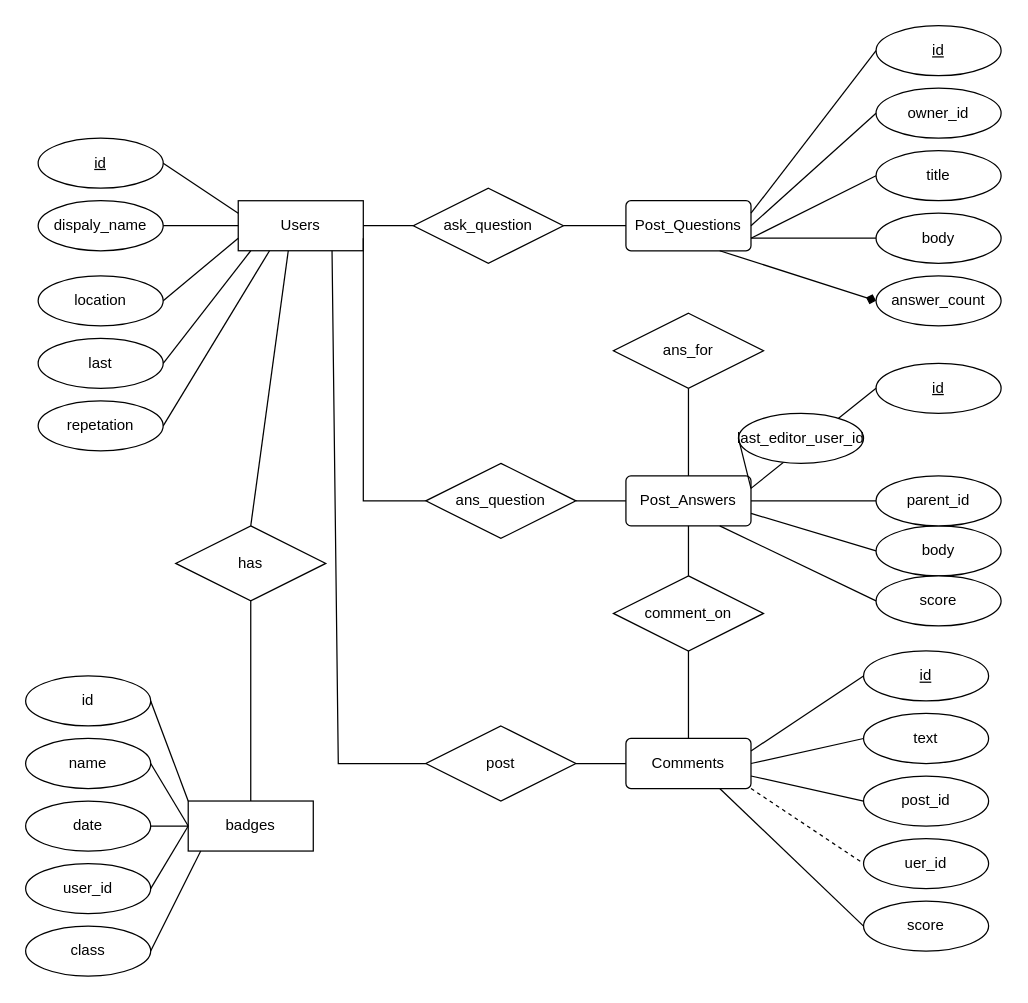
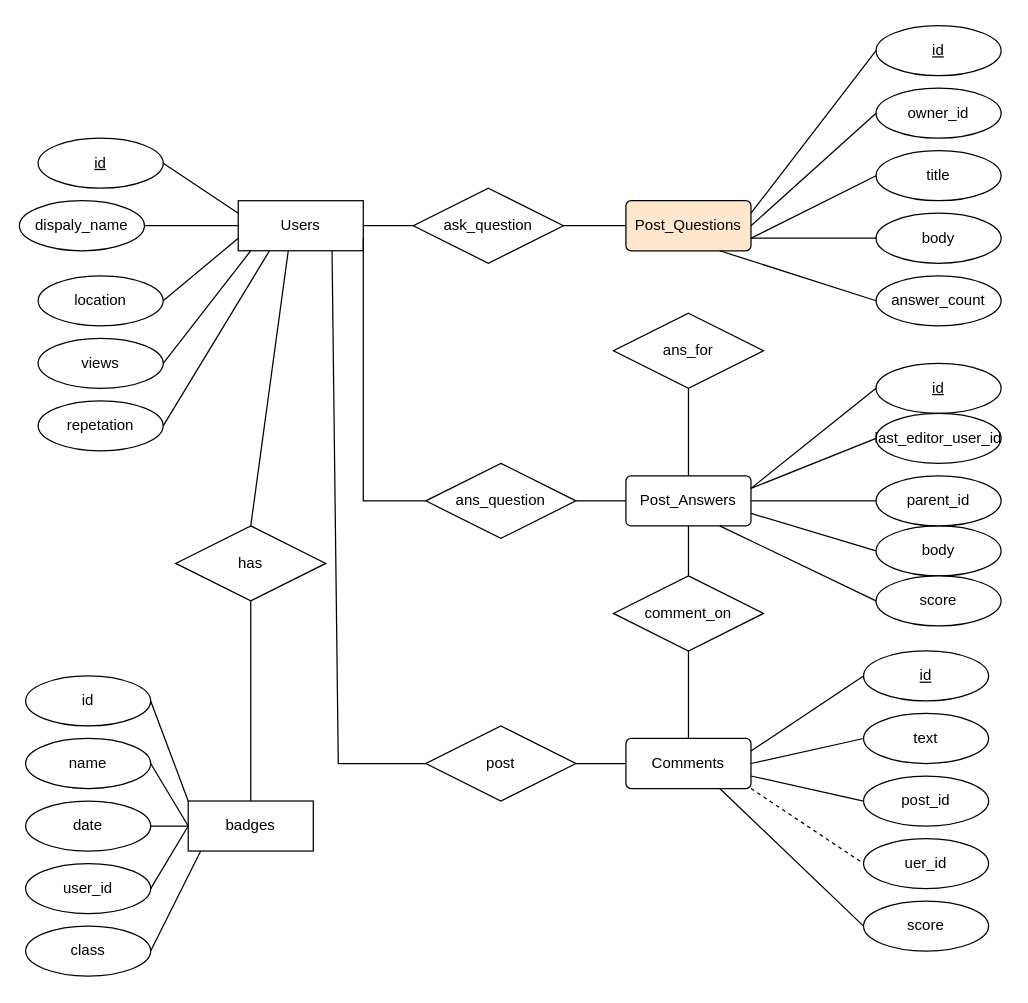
node "dispaly_name": moved (101, 226) -> (82, 226)
node "Post_Questions": fillcolor #ffffff -> #ffe6cc
edge "Post_Questions" -> "answer_count": arrowhead diamond -> none
node "last": label "last" -> "views"
node "last_editor_user_id": moved (801, 438) -> (938, 438)
